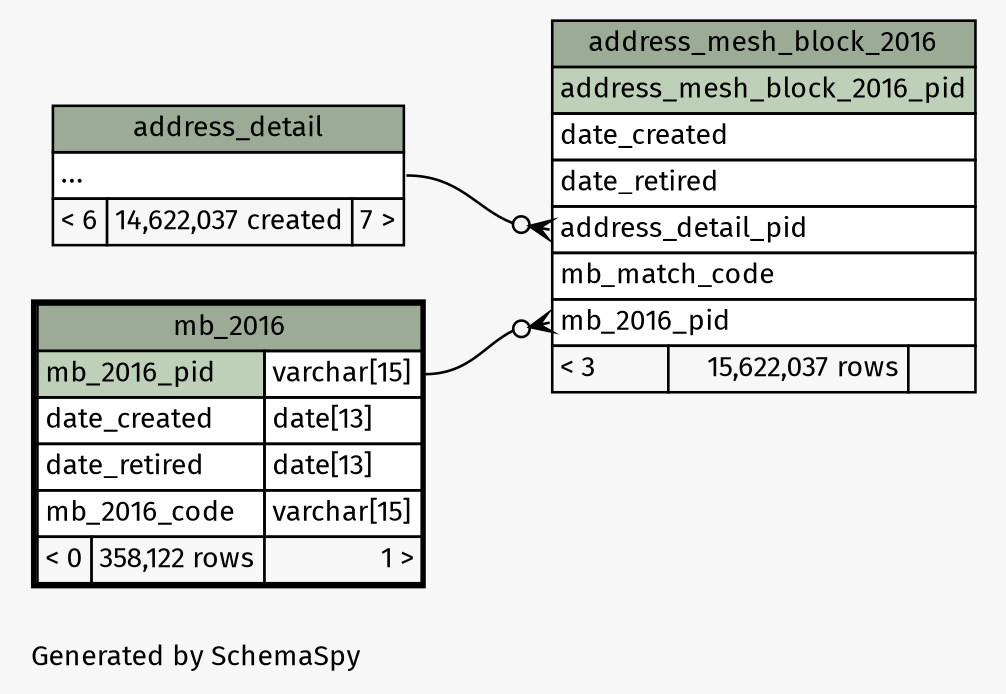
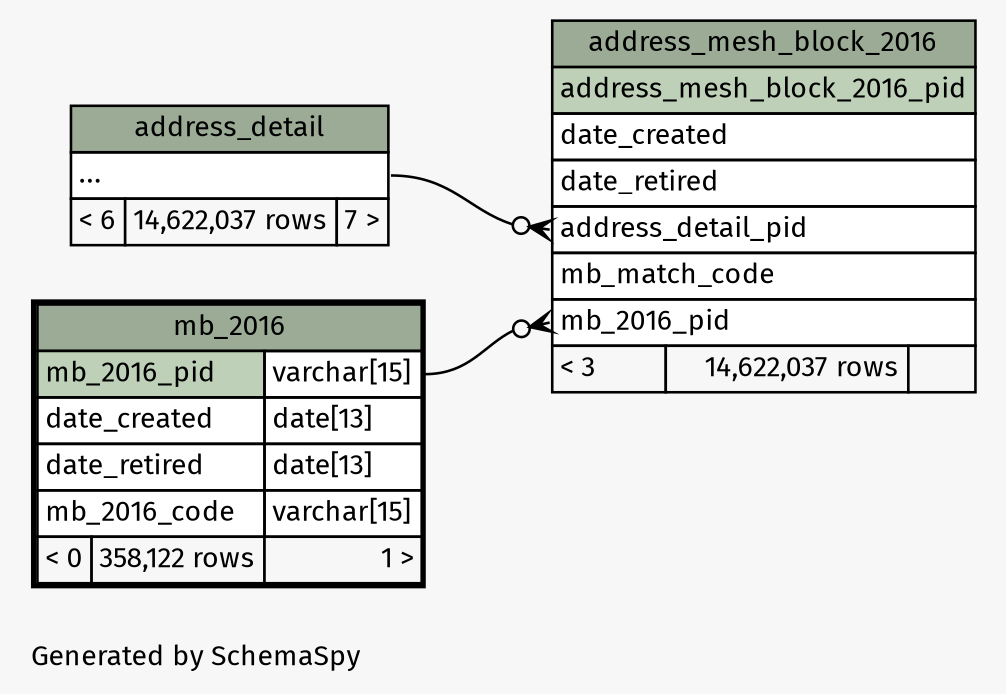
node "address_detail": text "14,622,037 created" -> "14,622,037 rows"
node "address_mesh_block_2016": text "15,622,037 rows" -> "14,622,037 rows"
